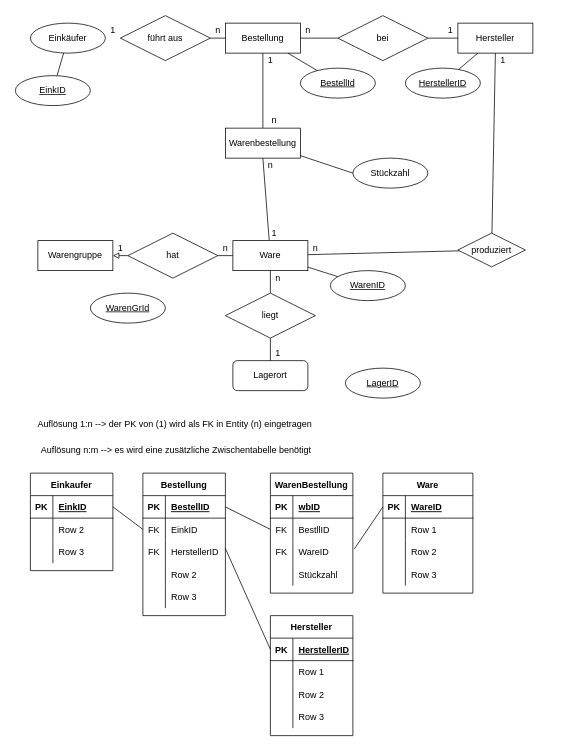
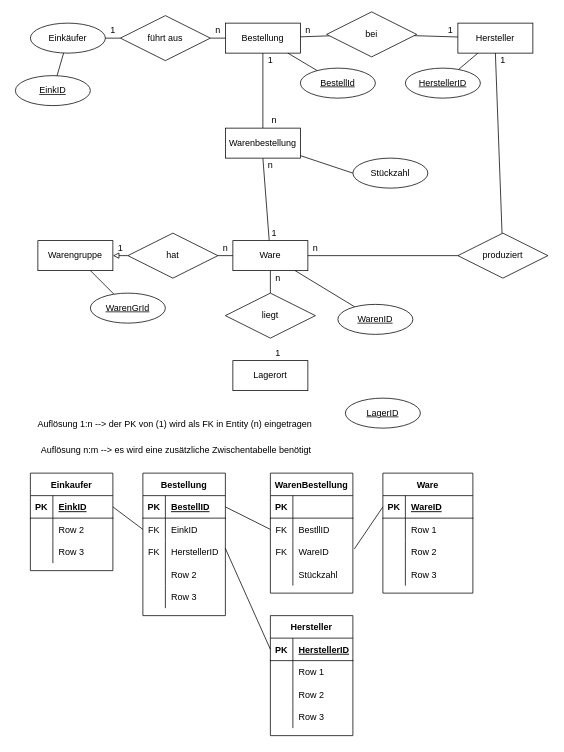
edge "Einkäufer" -- "führt aus": added
node "bei": moved (383, 38) -> (372, 34)
node "produziert": size 68x34 -> 90x45
edge "Warengruppe" -- "WarenGrId": added
node "WarenID": moved (368, 285) -> (375, 319)
edge "liegt" -- "Lagerort": removed
node "Lagerort": shape rounded rectangle -> rectangle
node "LagerID": moved (383, 383) -> (383, 413)
node "wbID": removed
